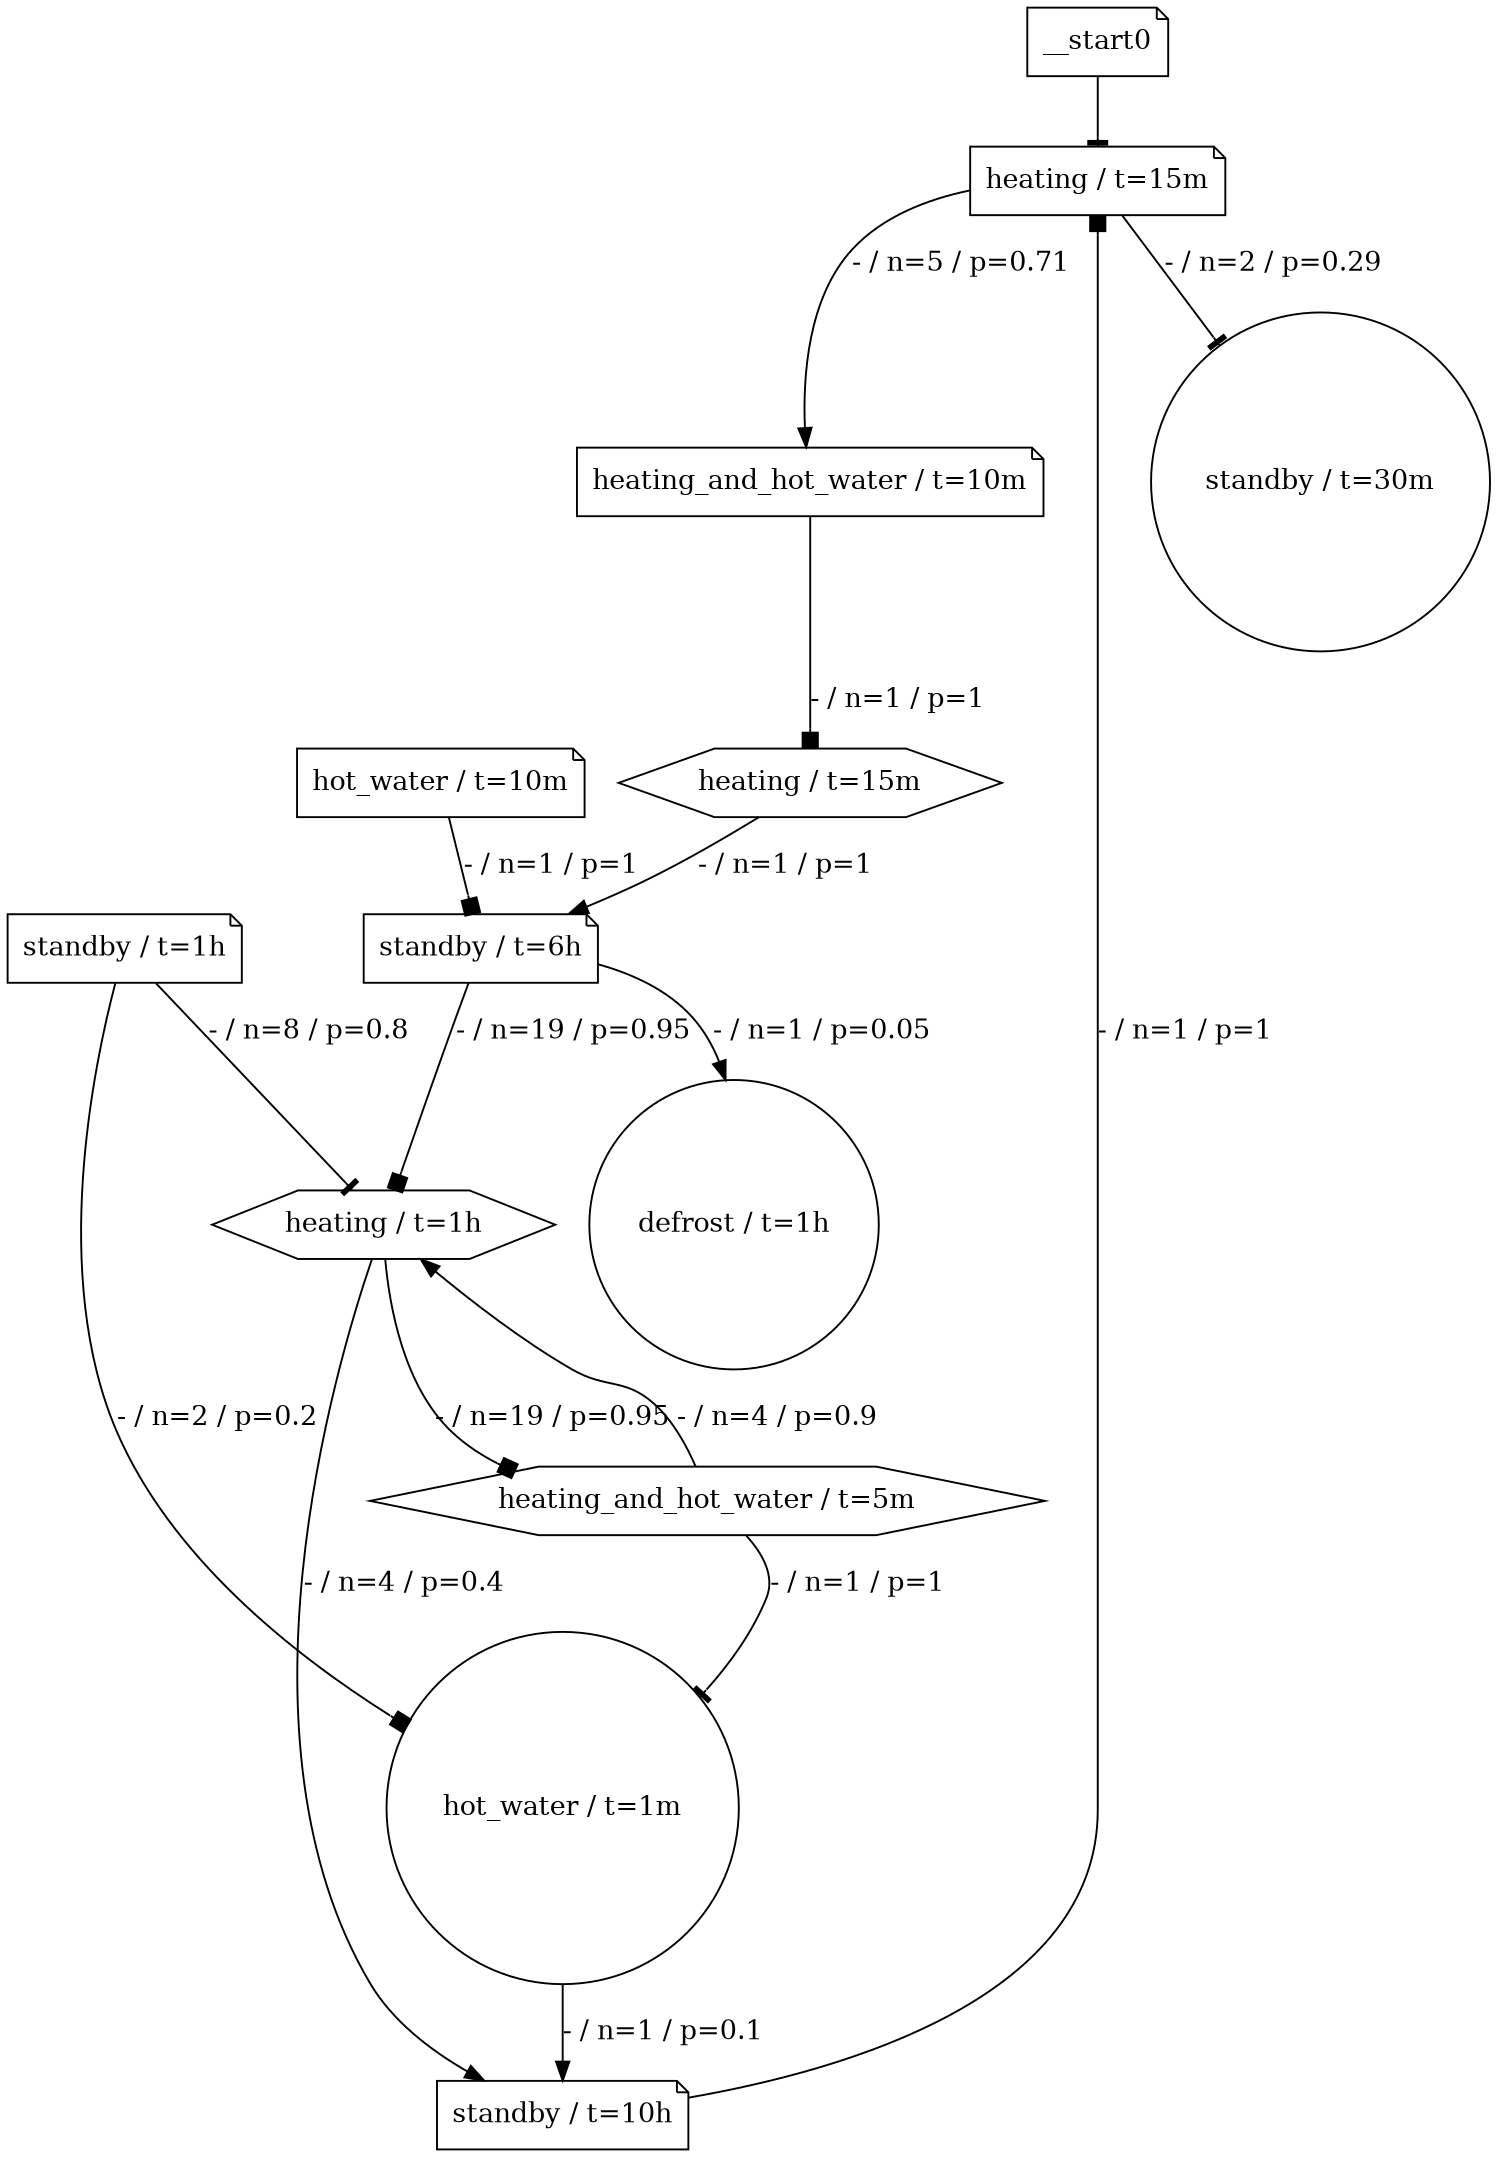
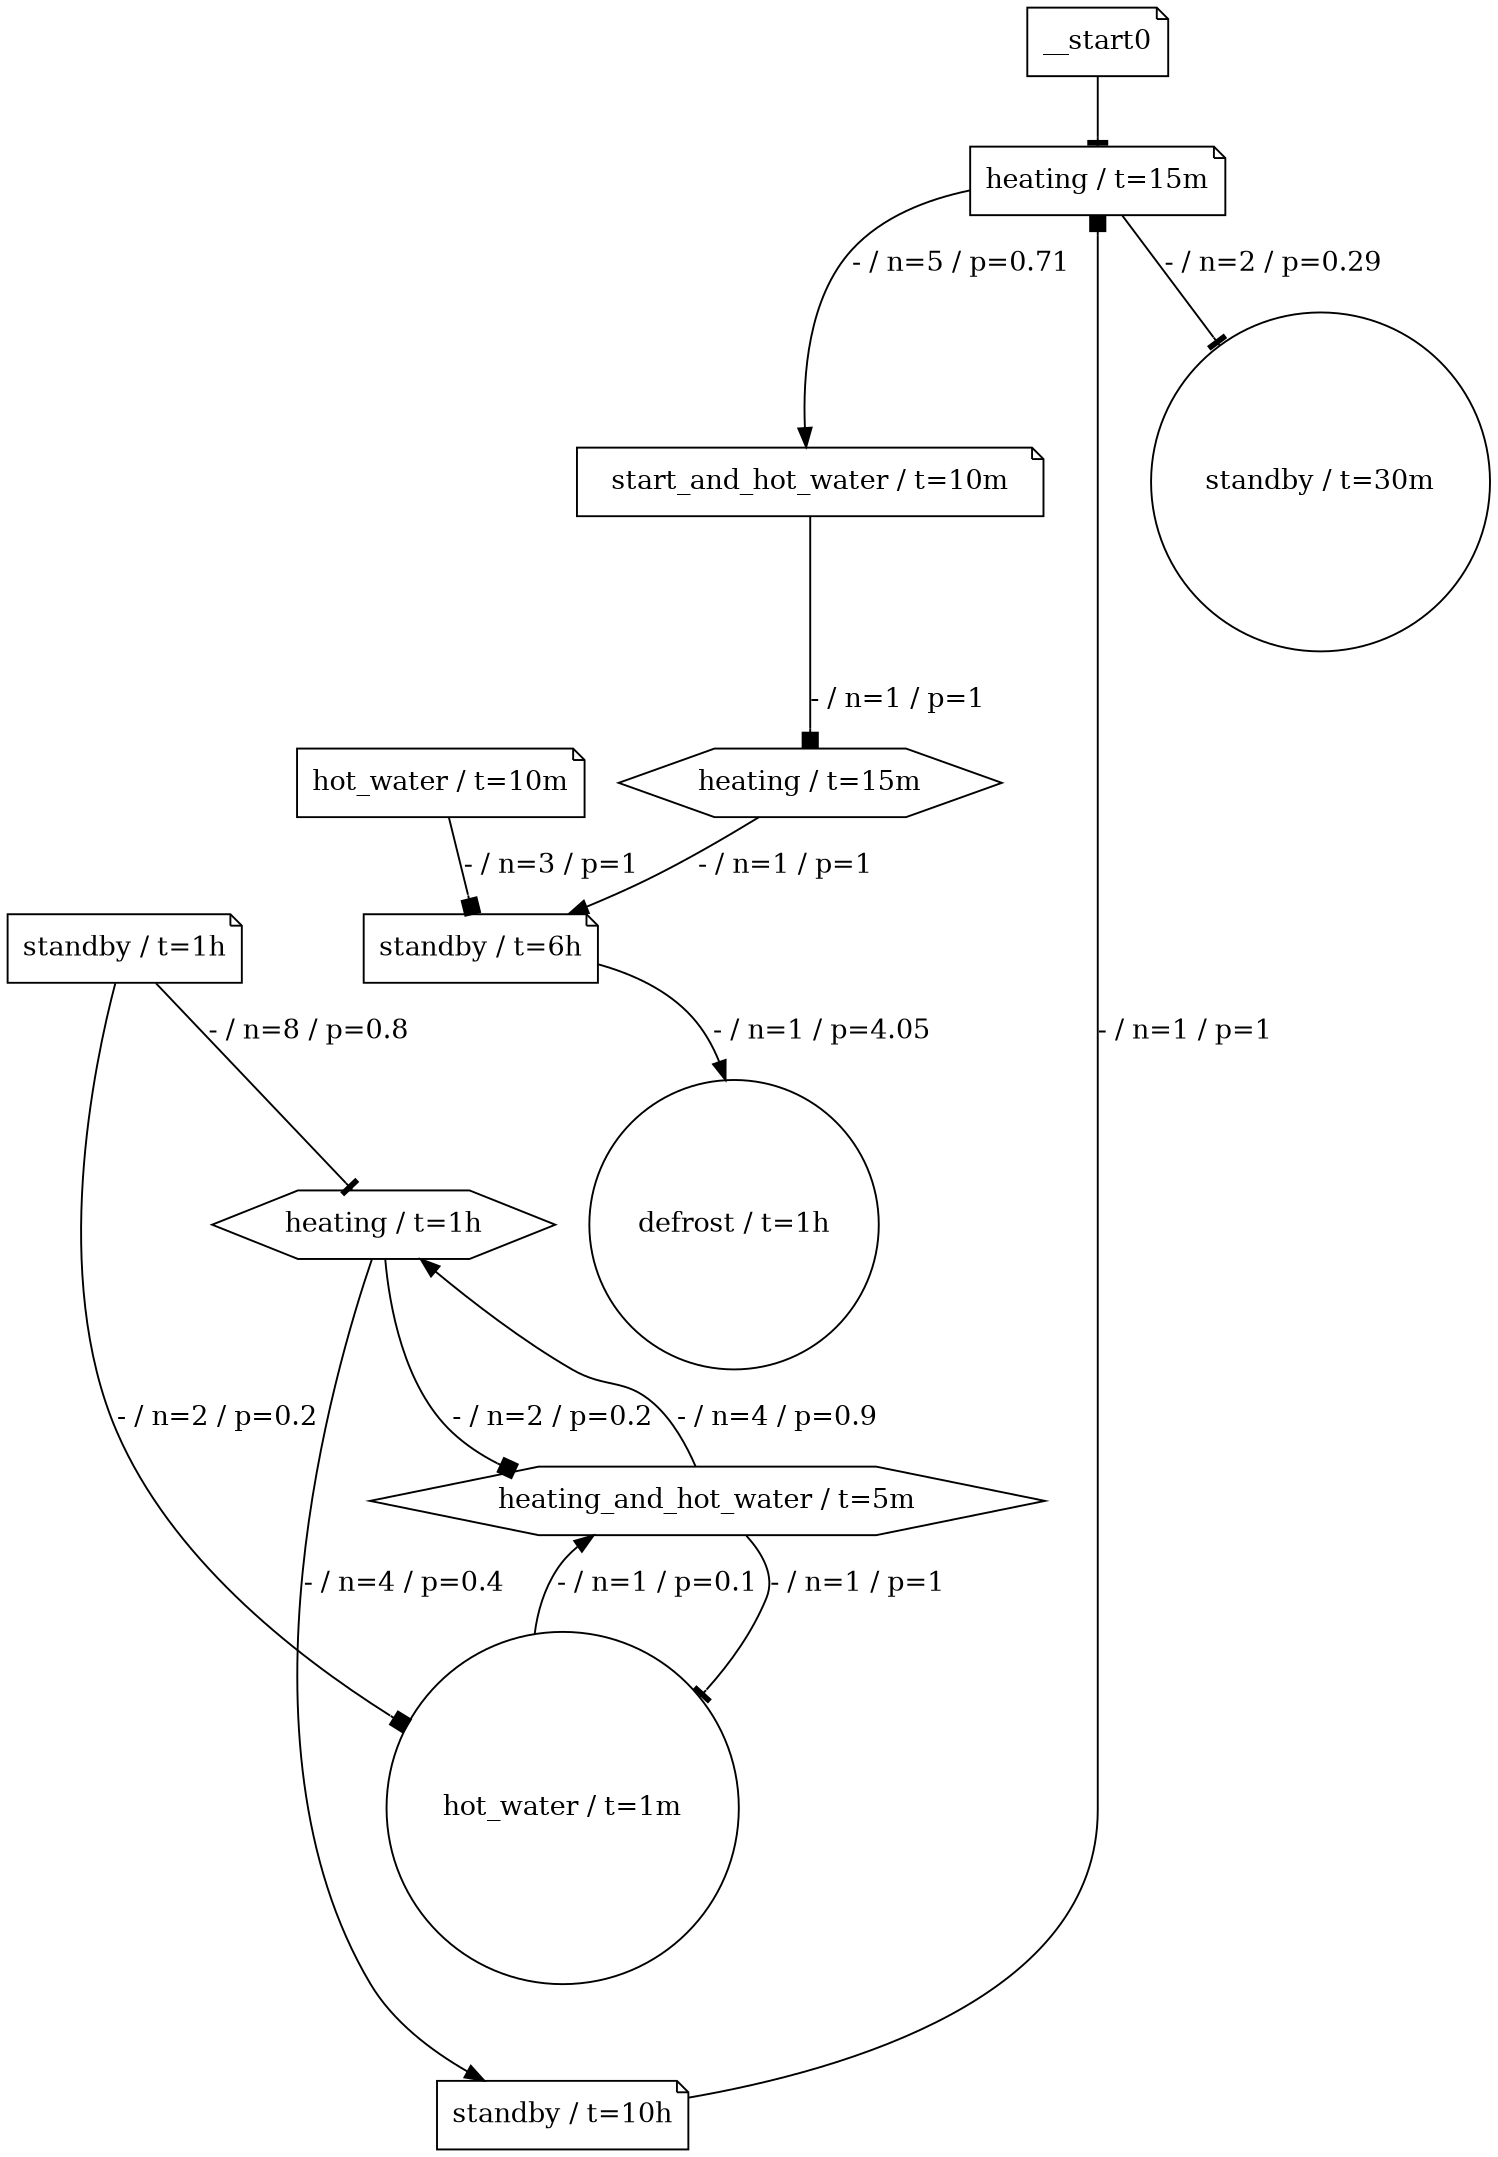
node "heating_and_hot_water / t=10m": label "heating_and_hot_water / t=10m" -> "start_and_hot_water / t=10m"
edge "hot_water / t=10m" -> "standby / t=6h": label "- / n=1 / p=1" -> "- / n=3 / p=1"
edge "standby / t=6h" -> "defrost / t=1h": label "- / n=1 / p=0.05" -> "- / n=1 / p=4.05"
edge "standby / t=6h" -> "heating / t=1h": removed, label "- / n=19 / p=0.95"
edge "heating / t=1h" -> "heating_and_hot_water / t=5m": label "- / n=19 / p=0.95" -> "- / n=2 / p=0.2"
edge "hot_water / t=1m" -> "standby / t=10h": now "hot_water / t=1m" -> "heating_and_hot_water / t=5m"
